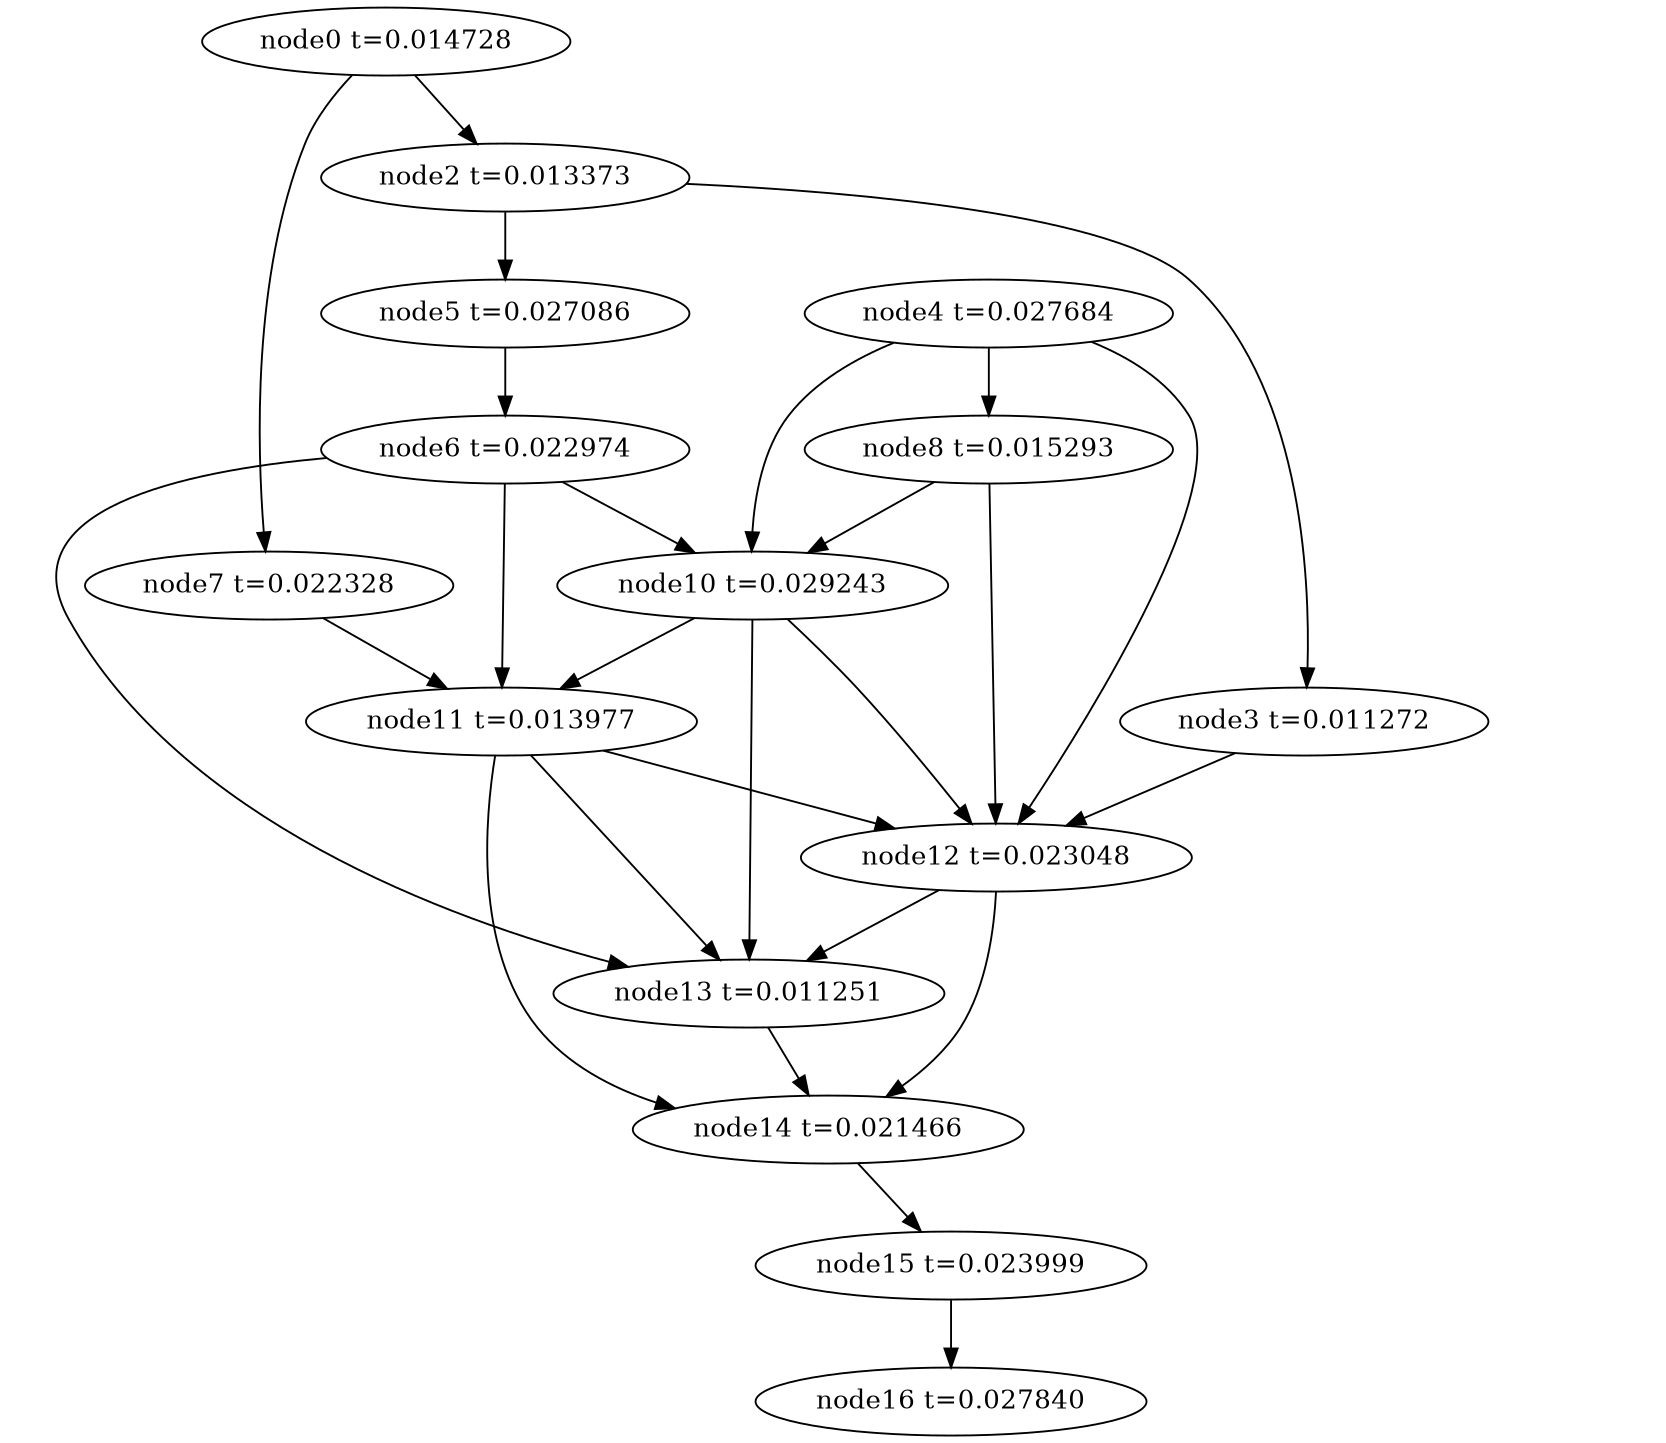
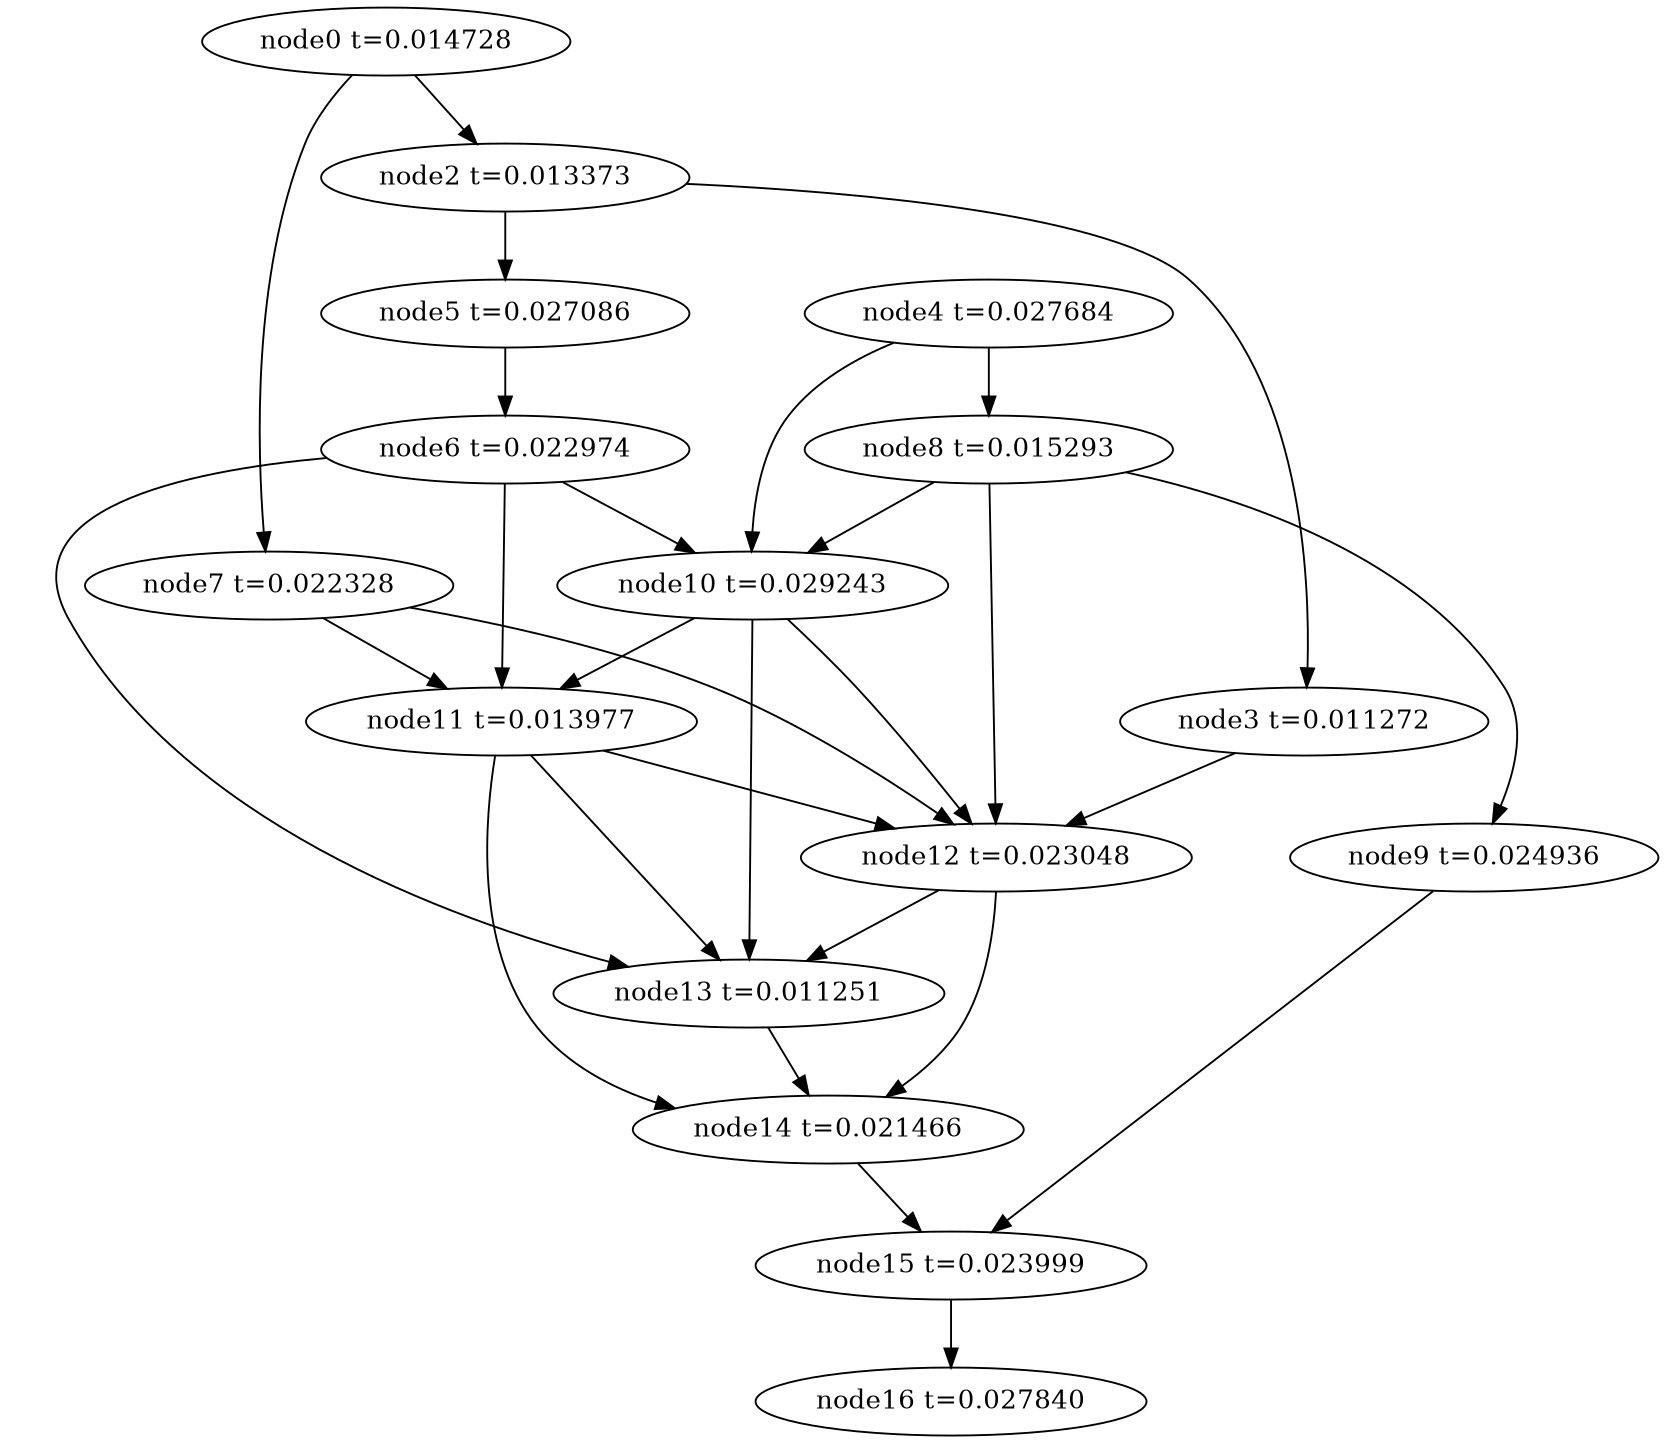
edge "node4 t=0.027684" -> "node12 t=0.023048": now "node7 t=0.022328" -> "node12 t=0.023048"
node "node9 t=0.024936": added
